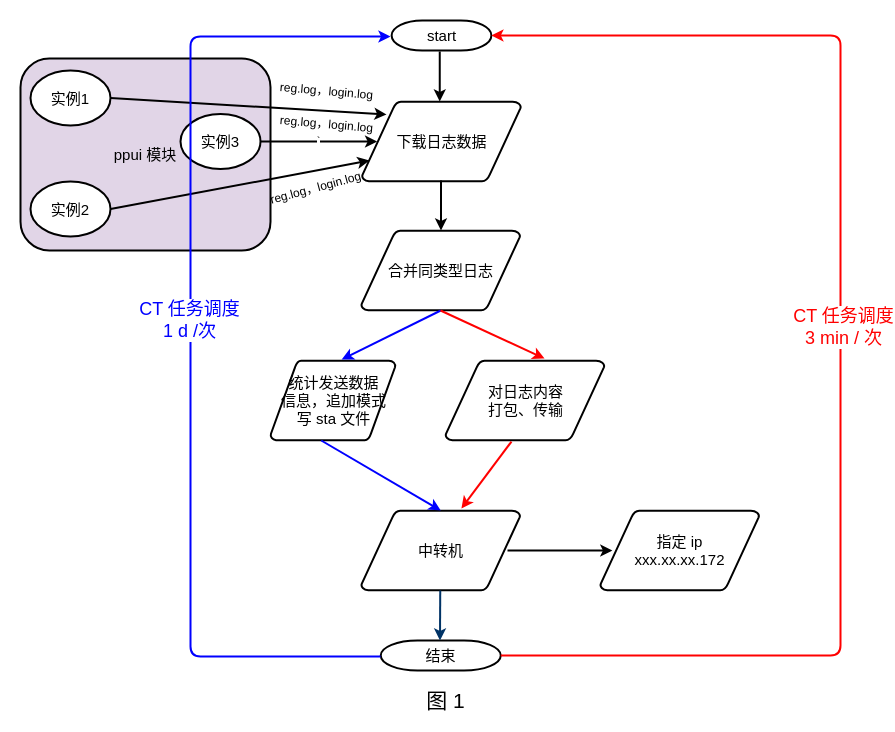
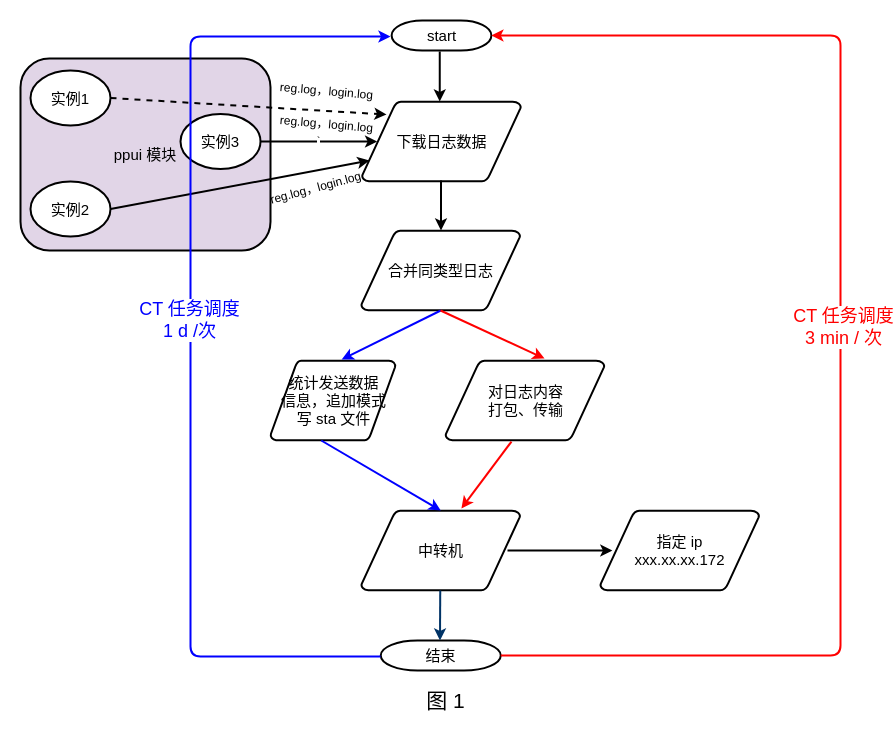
edge "实例1" -> "下载日志数据": style solid -> dashed
